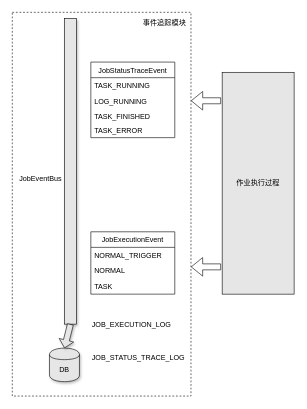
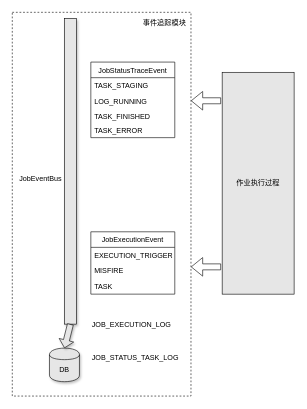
node "TASK_RUNNING": label "TASK_RUNNING" -> "TASK_STAGING"
node "NORMAL_TRIGGER": label "NORMAL_TRIGGER" -> "EXECUTION_TRIGGER"
node "NORMAL": label "NORMAL" -> "MISFIRE"
node "JOB_STATUS_TRACE_LOG": label "JOB_STATUS_TRACE_LOG" -> "JOB_STATUS_TASK_LOG"
